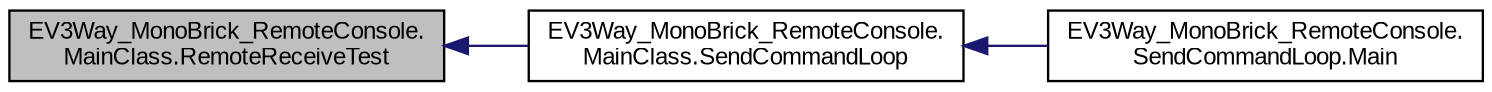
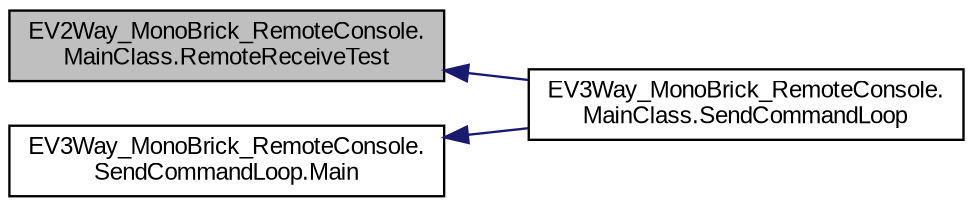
node "EV3Way_MonoBrick_RemoteConsole. MainClass.RemoteReceiveTest": label "EV3Way_MonoBrick_RemoteConsole. MainClass.RemoteReceiveTest" -> "EV2Way_MonoBrick_RemoteConsole. MainClass.RemoteReceiveTest"
edge "EV3Way_MonoBrick_RemoteConsole. SendCommandLoop.Main" -> "EV3Way_MonoBrick_RemoteConsole. MainClass.SendCommandLoop": reversed
